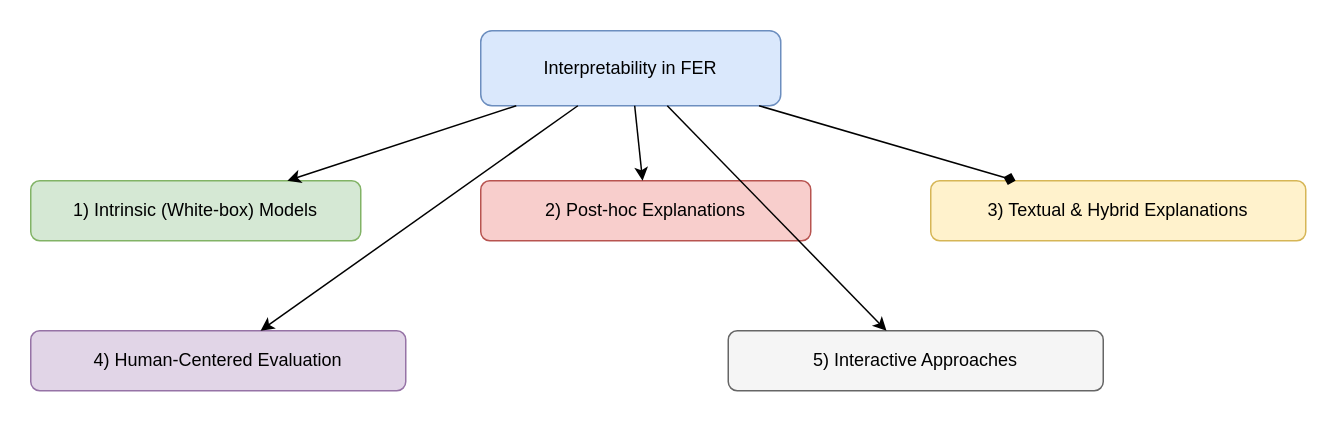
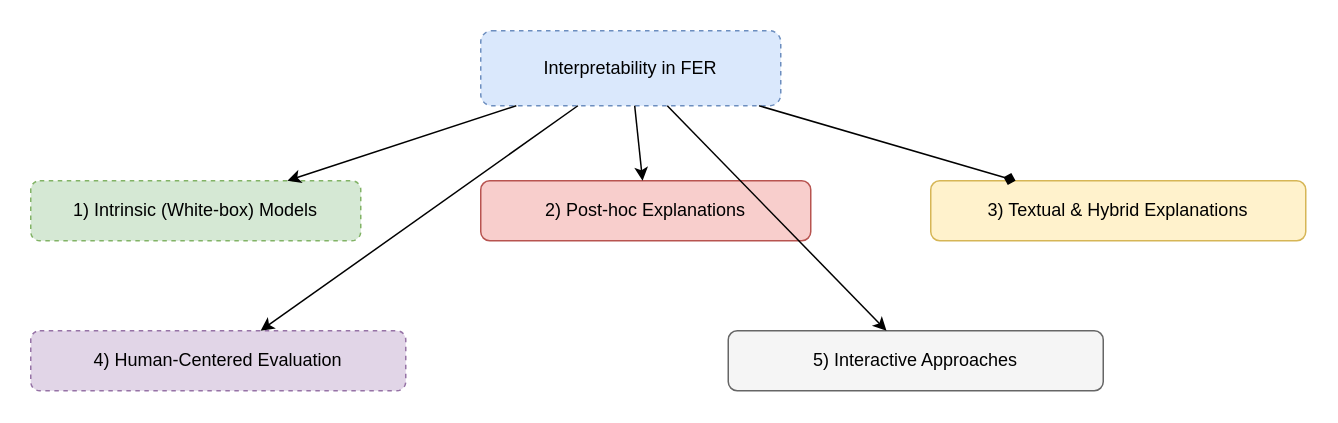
node "Interpretability in FER": style solid -> dashed
node "1) Intrinsic (White-box) Models": style solid -> dashed
node "4) Human-Centered Evaluation": style solid -> dashed
